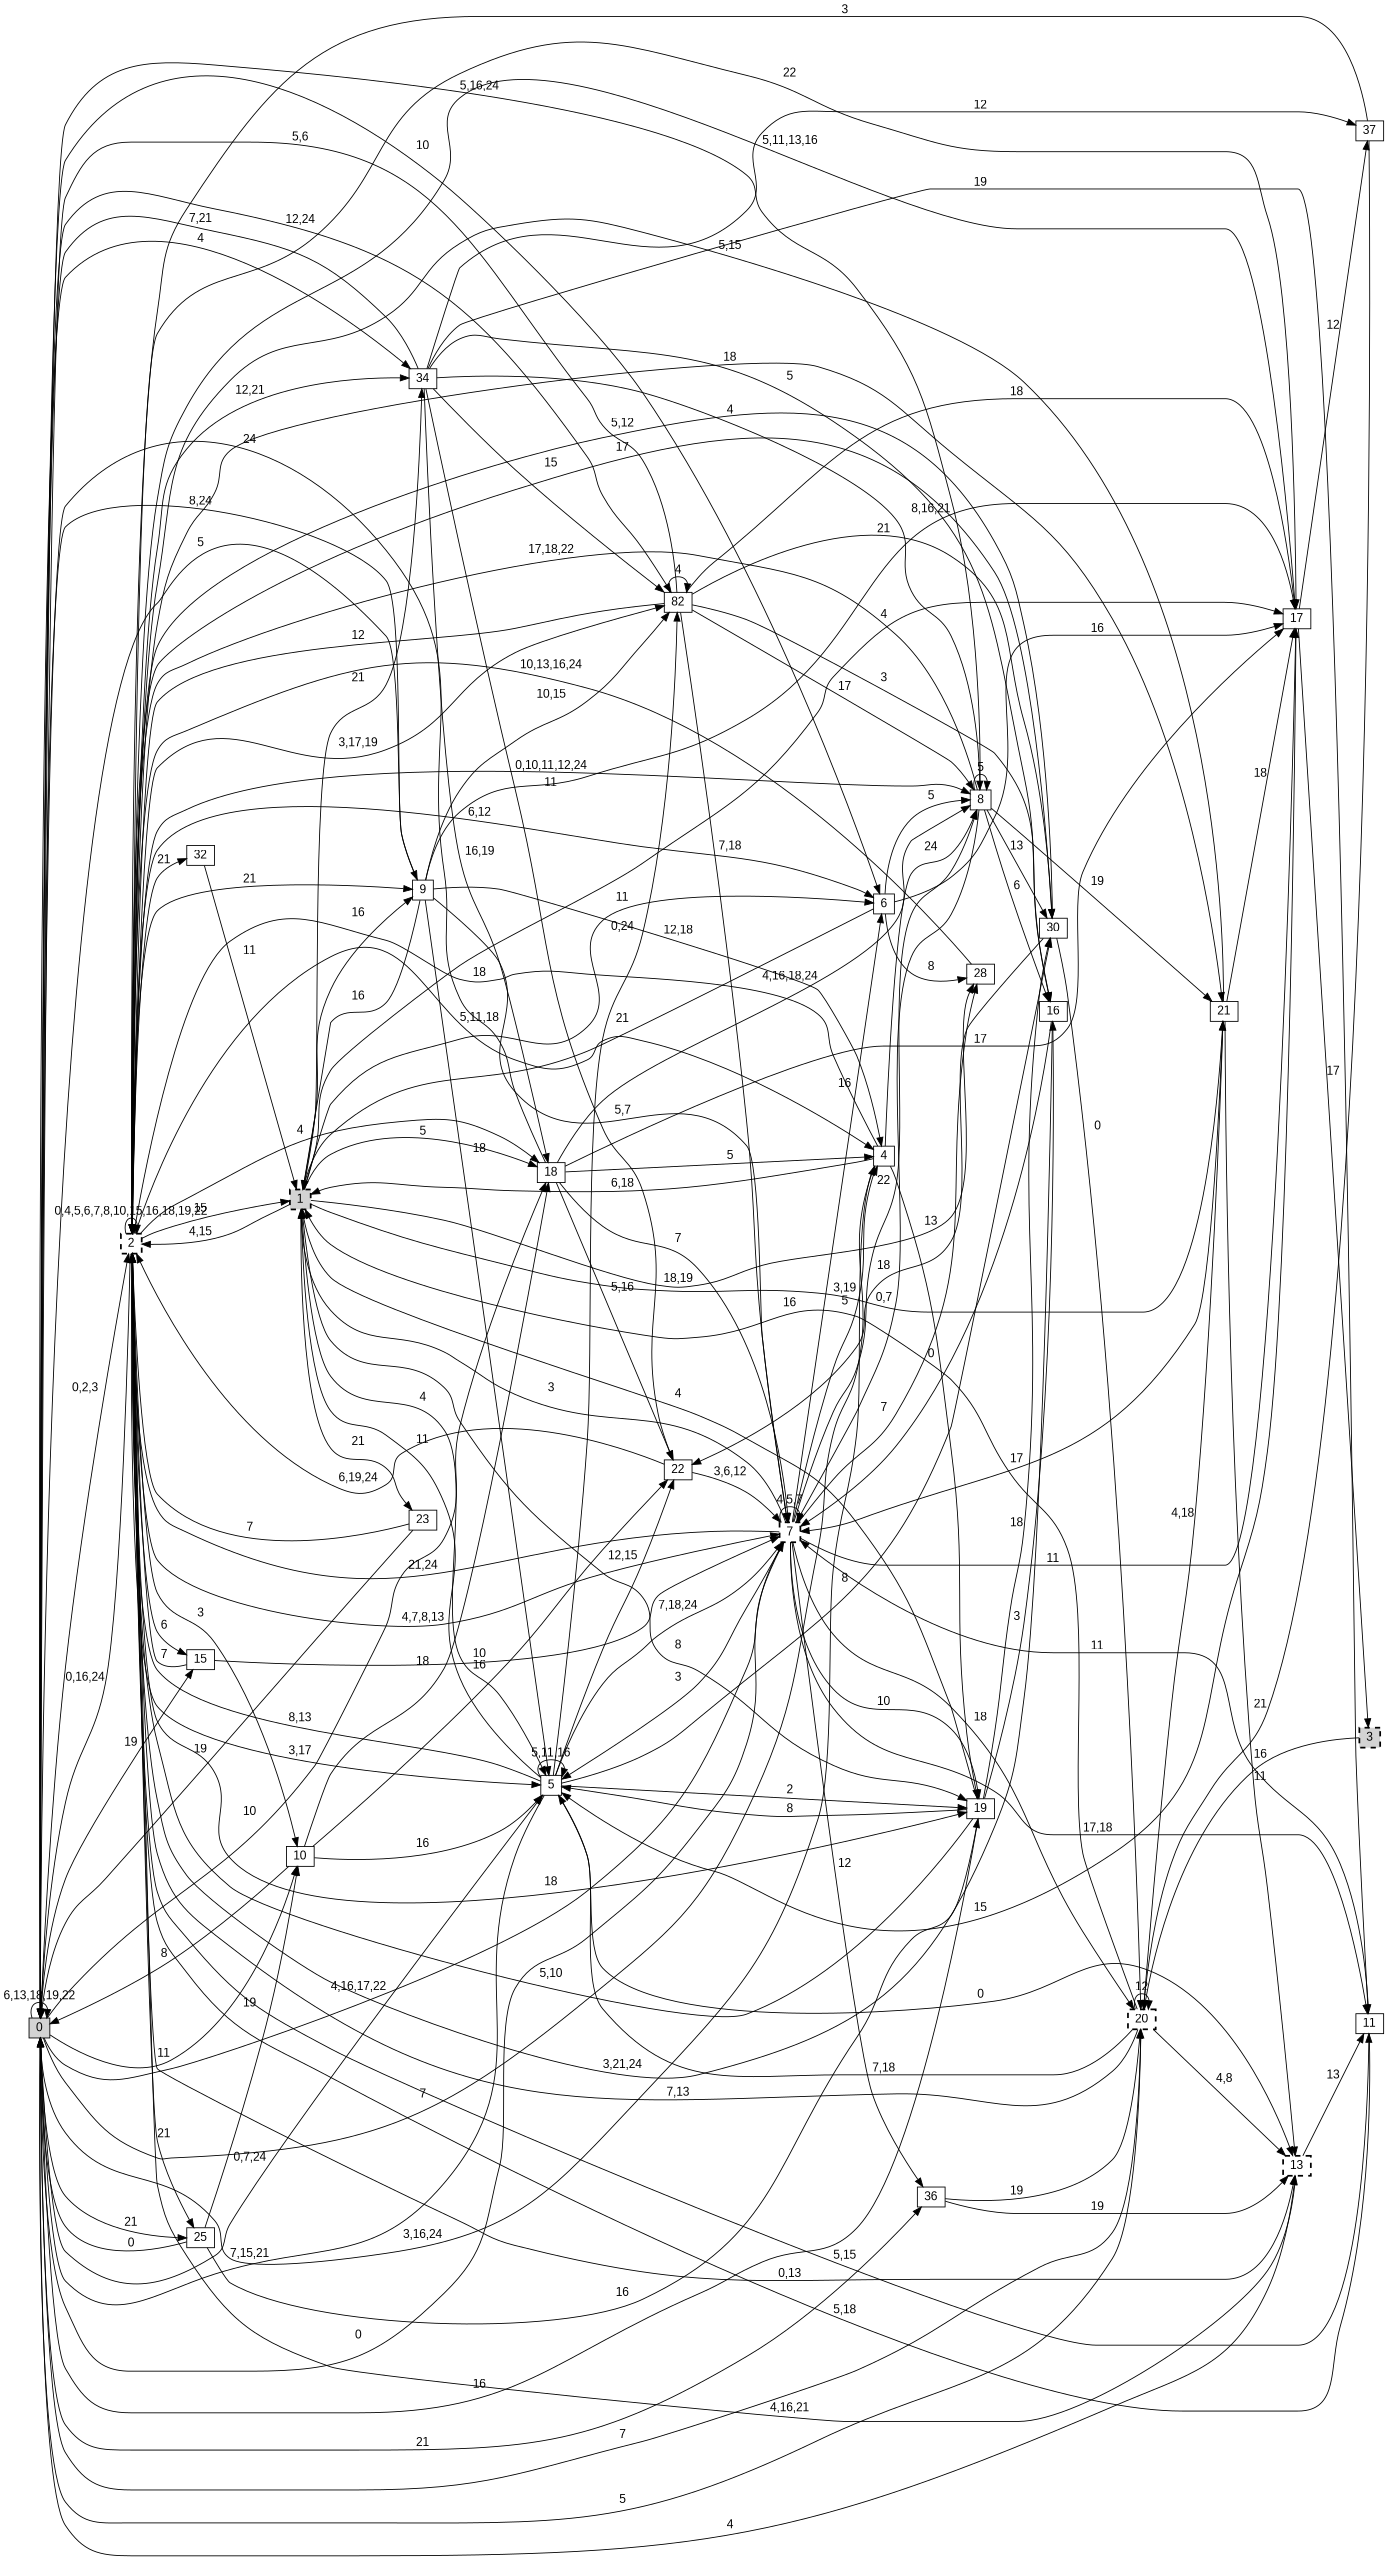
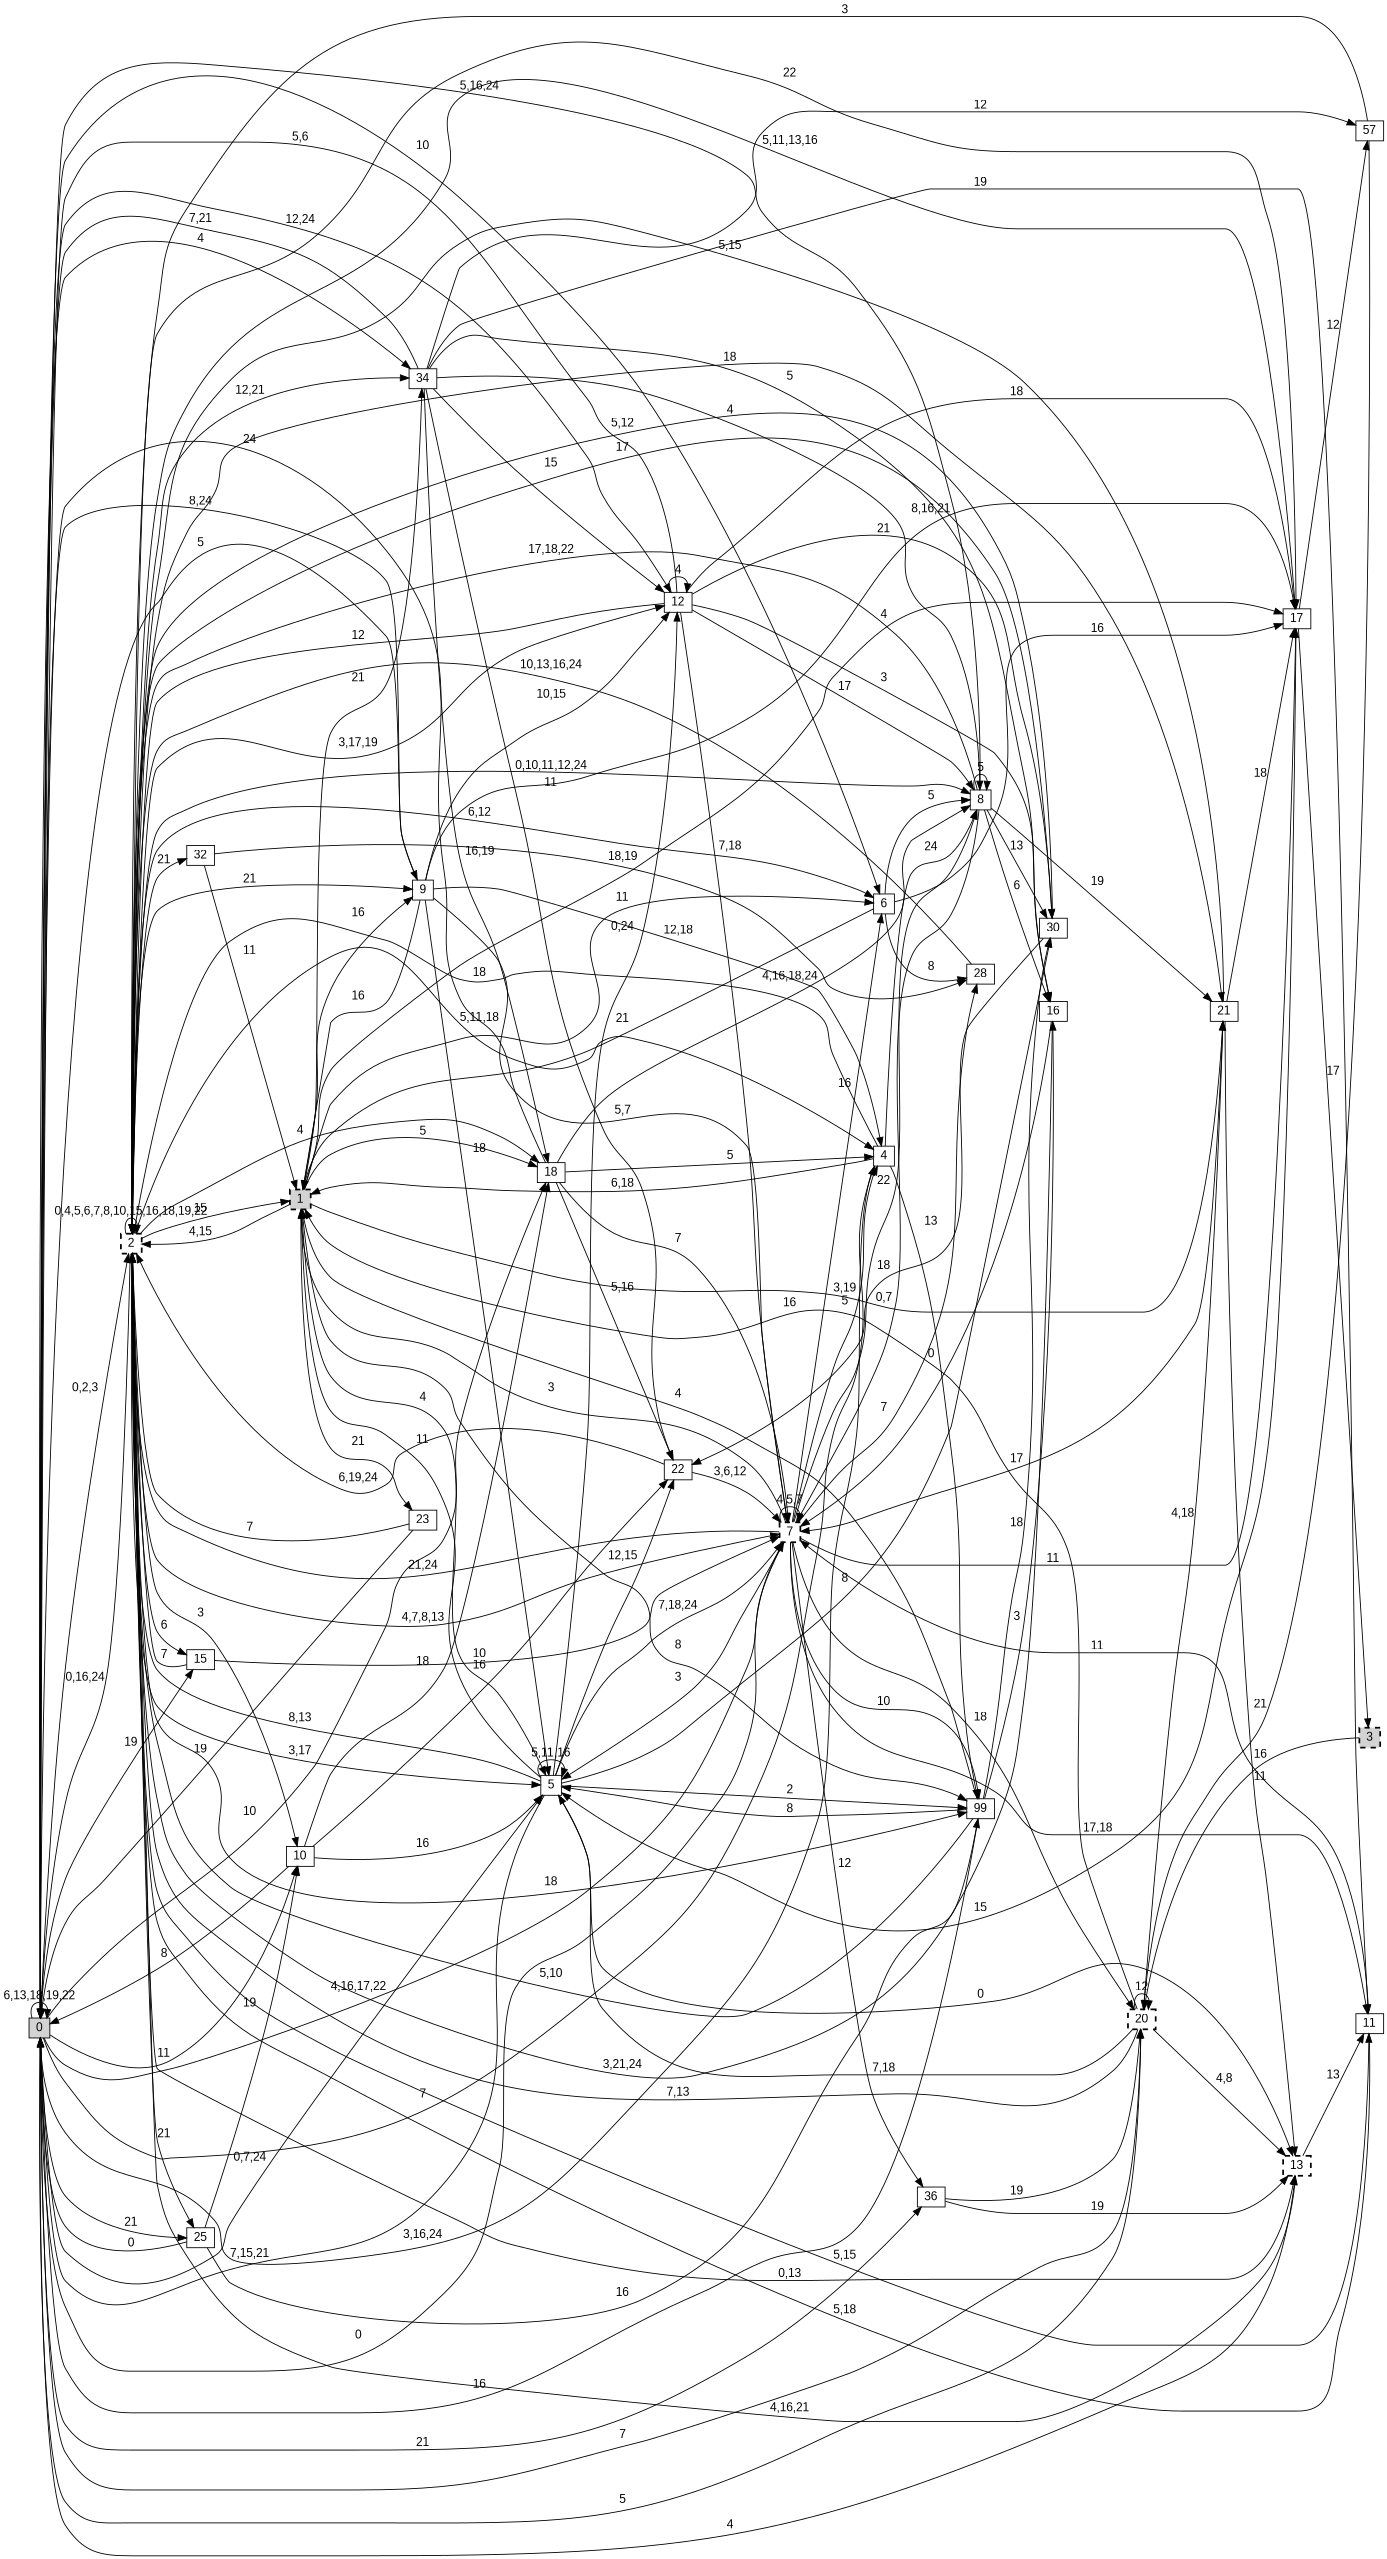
node "37": label "37" -> "57"
node "82": label "82" -> "12"
edge "18" -> "17": removed, label "17"
edge "1" -> "28": now "32" -> "28"
edge "30" -> "20": removed, label "0"
node "19": label "19" -> "99"
